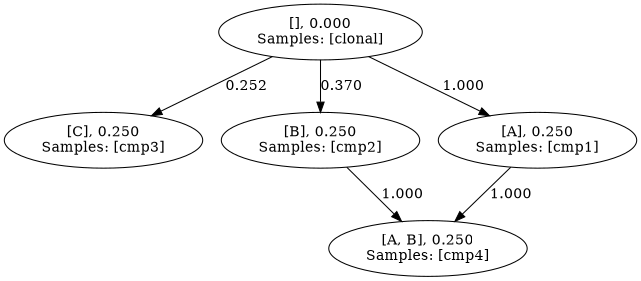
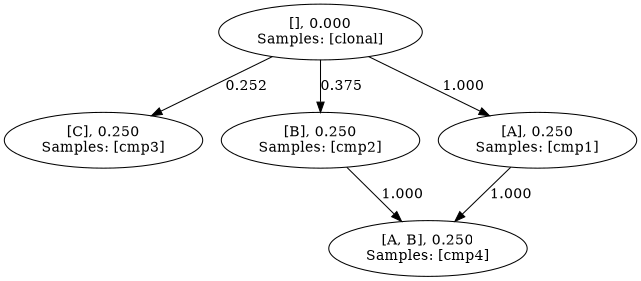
edge "[], 0.000 Samples: [clonal]" -> "[B], 0.250 Samples: [cmp2]": label "0.370" -> "0.375"
